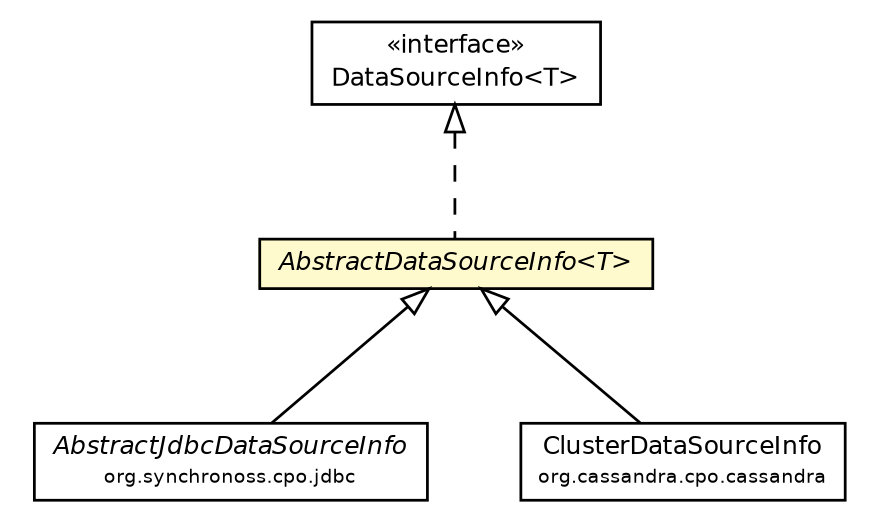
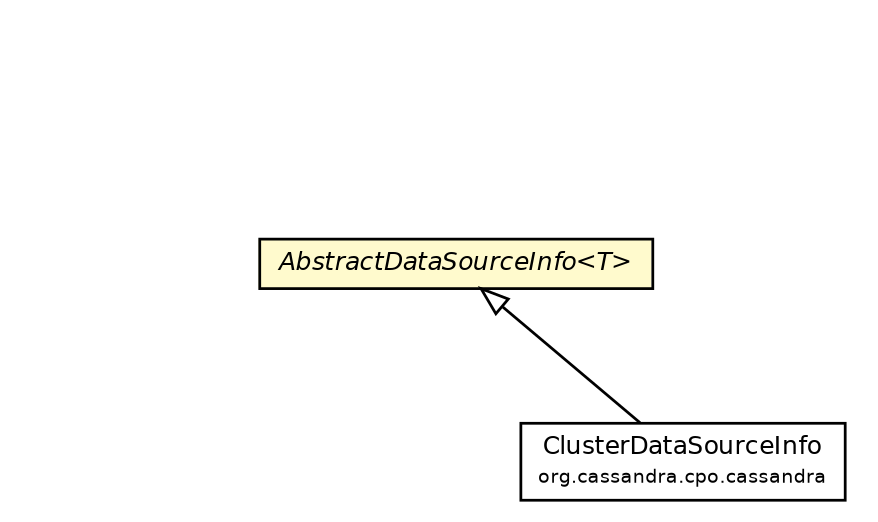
node "DataSourceInfo<T>": removed
node "AbstractJdbcDataSourceInfo": removed
